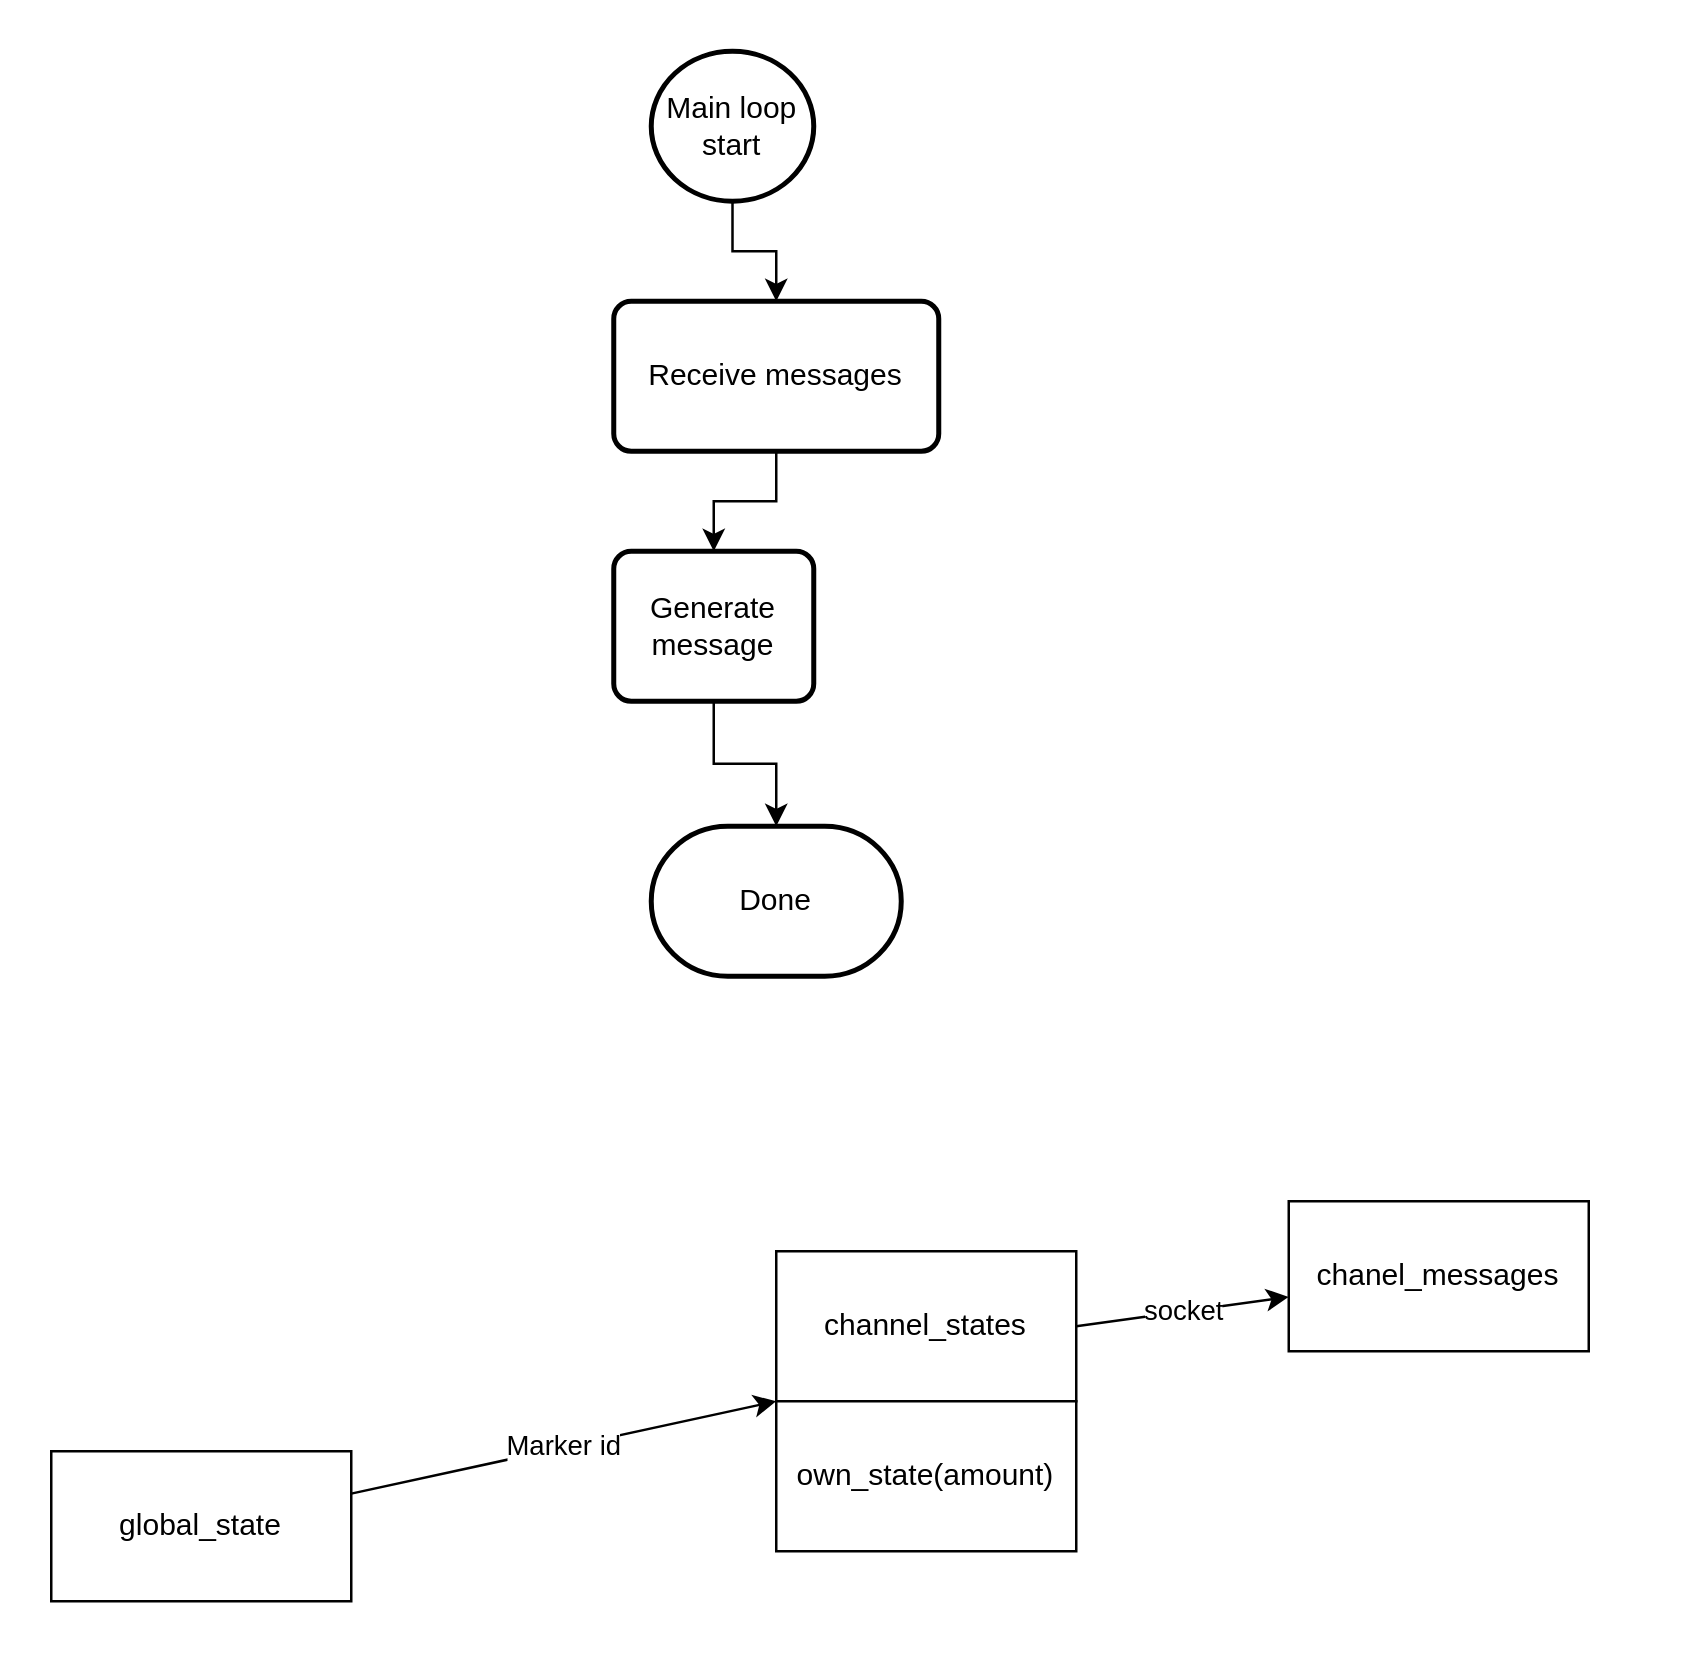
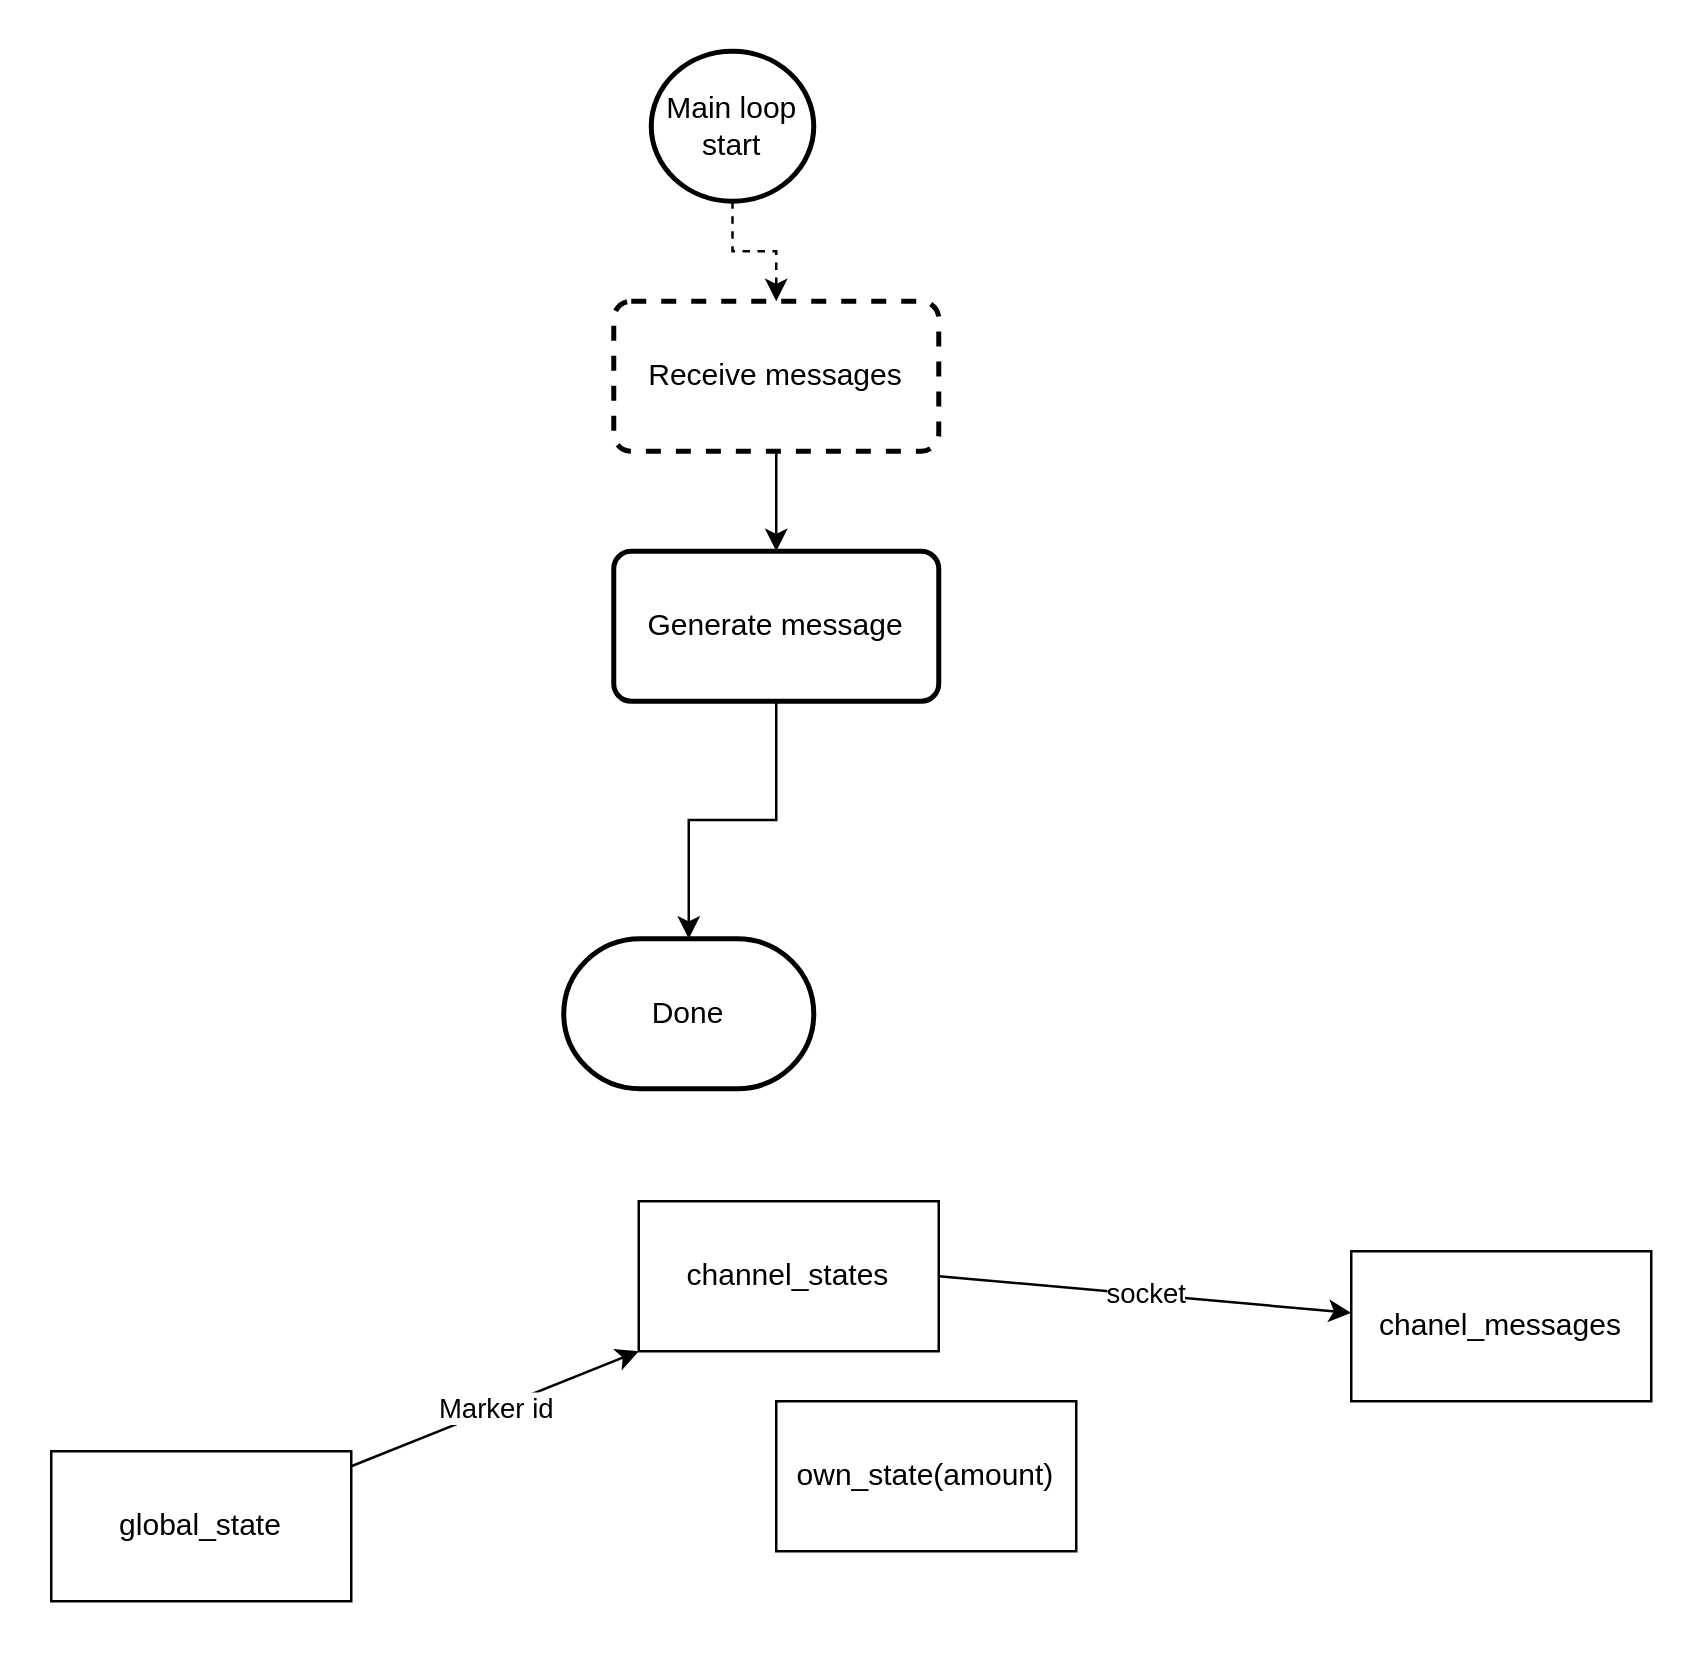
edge "Main loop start" -> "Receive messages": style solid -> dashed
node "Receive messages": style solid -> dashed
node "Generate message": size 200x150 -> 325x150
node "Done": moved (776, 901) -> (689, 1014)
node "chanel_messages": moved (1439, 1276) -> (1501, 1326)
node "channel_states": moved (926, 1326) -> (789, 1276)
